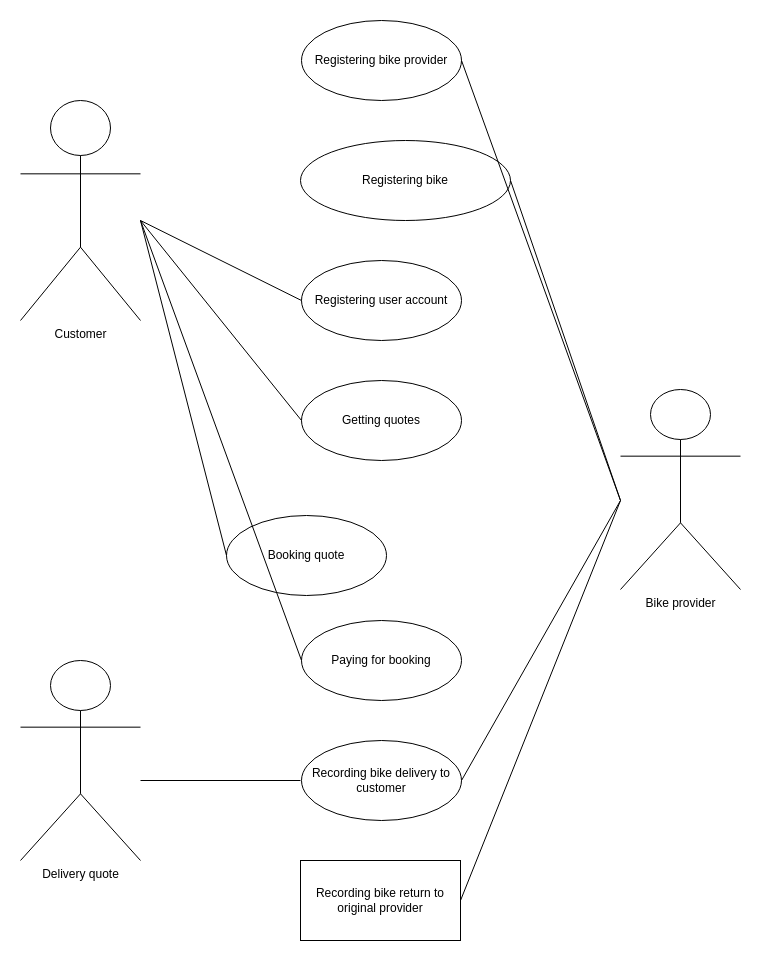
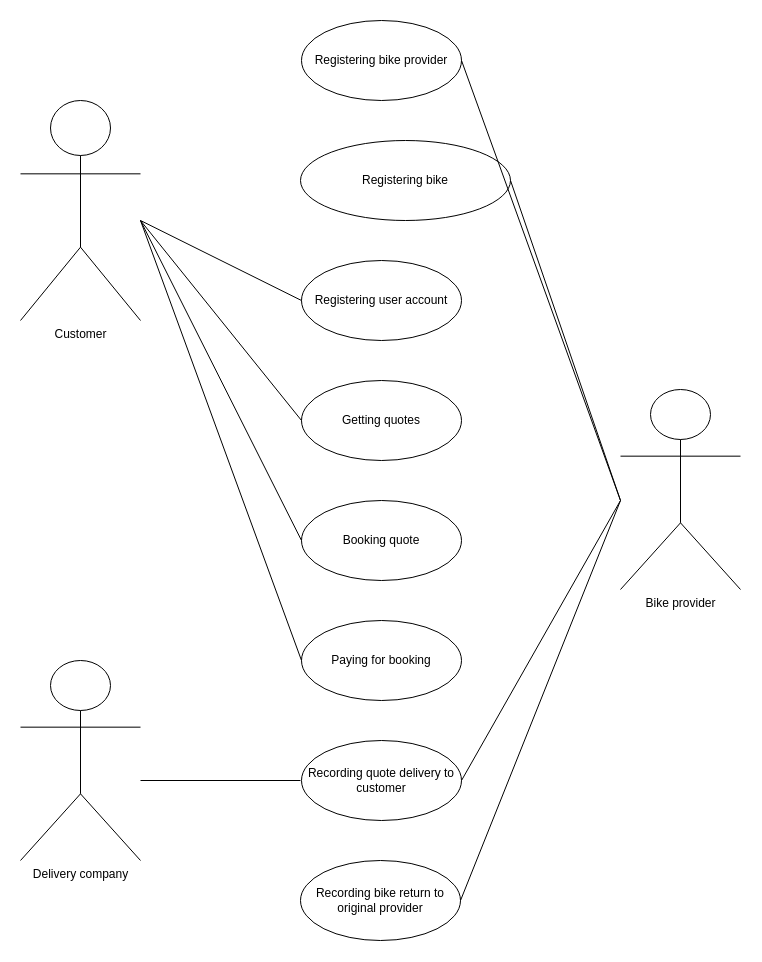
node "Booking quote": moved (307, 556) -> (382, 541)
node "Recording bike delivery to customer": label "Recording bike delivery to customer" -> "Recording quote delivery to customer"
node "Delivery quote": label "Delivery quote" -> "Delivery company"
node "Recording bike return to original provider": shape rectangle -> ellipse
